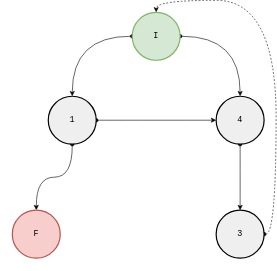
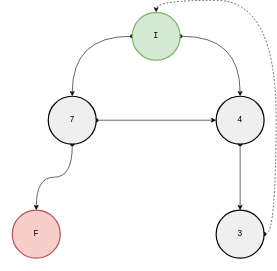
node "1": label "1" -> "7"
